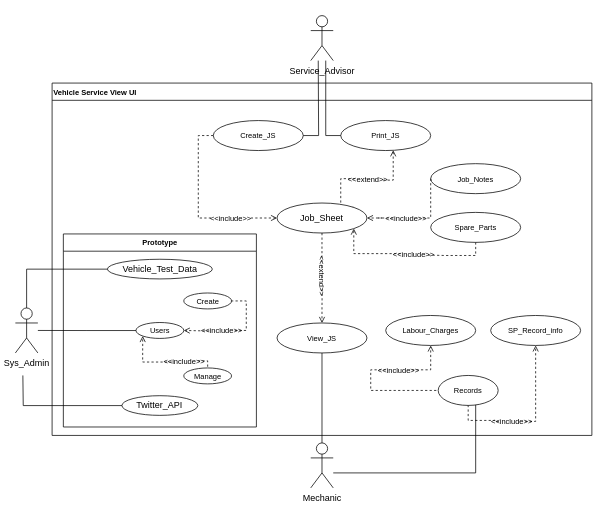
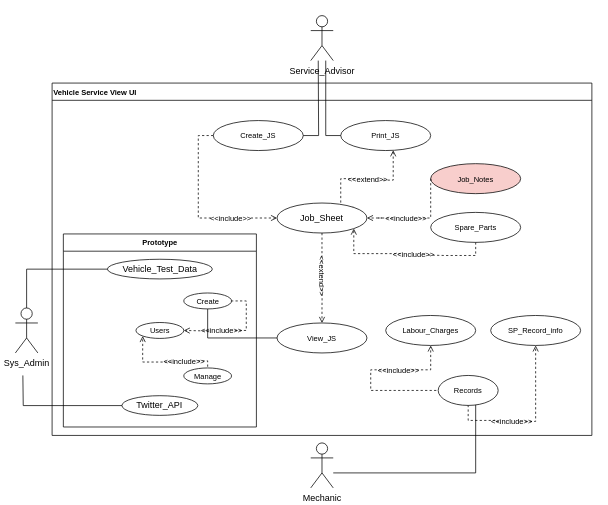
node "Job_Notes": fillcolor #ffffff -> #f8cecc
edge "Sys_Admin" -- "Users": removed
edge "View_JS" -- "Mechanic": now "View_JS" -- "Create"
